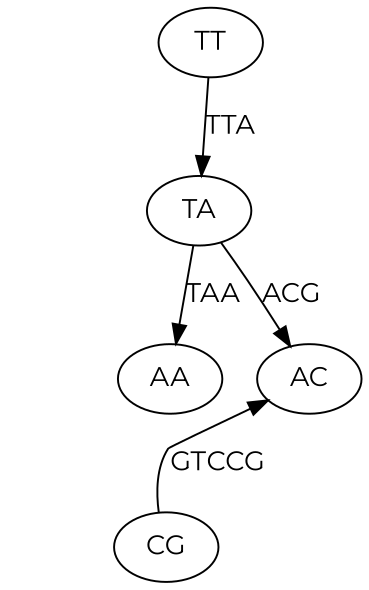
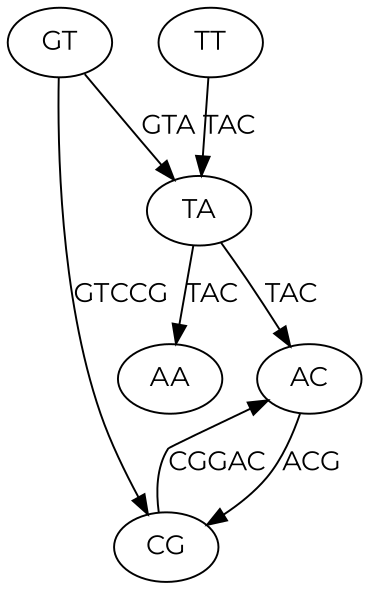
node "GT": added
edge "TT" -> "TA": label "TTA" -> "TAC"
edge "TA" -> "AA": label "TAA" -> "TAC"
edge "TA" -> "AC": label "ACG" -> "TAC"
edge "CG" -> "AC": label "GTCCG" -> "CGGAC"
edge "AC" -> "CG": added, label "ACG"
